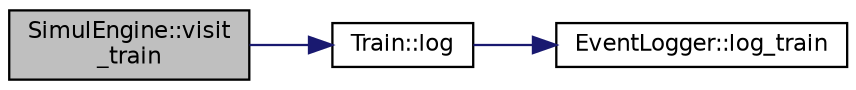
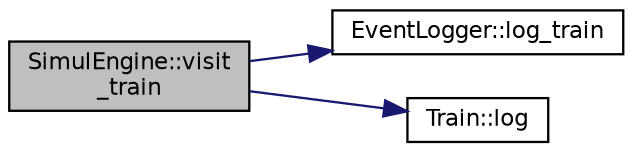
edge "Train::log" -> "EventLogger::log_train": now "SimulEngine::visit _train" -> "EventLogger::log_train"
